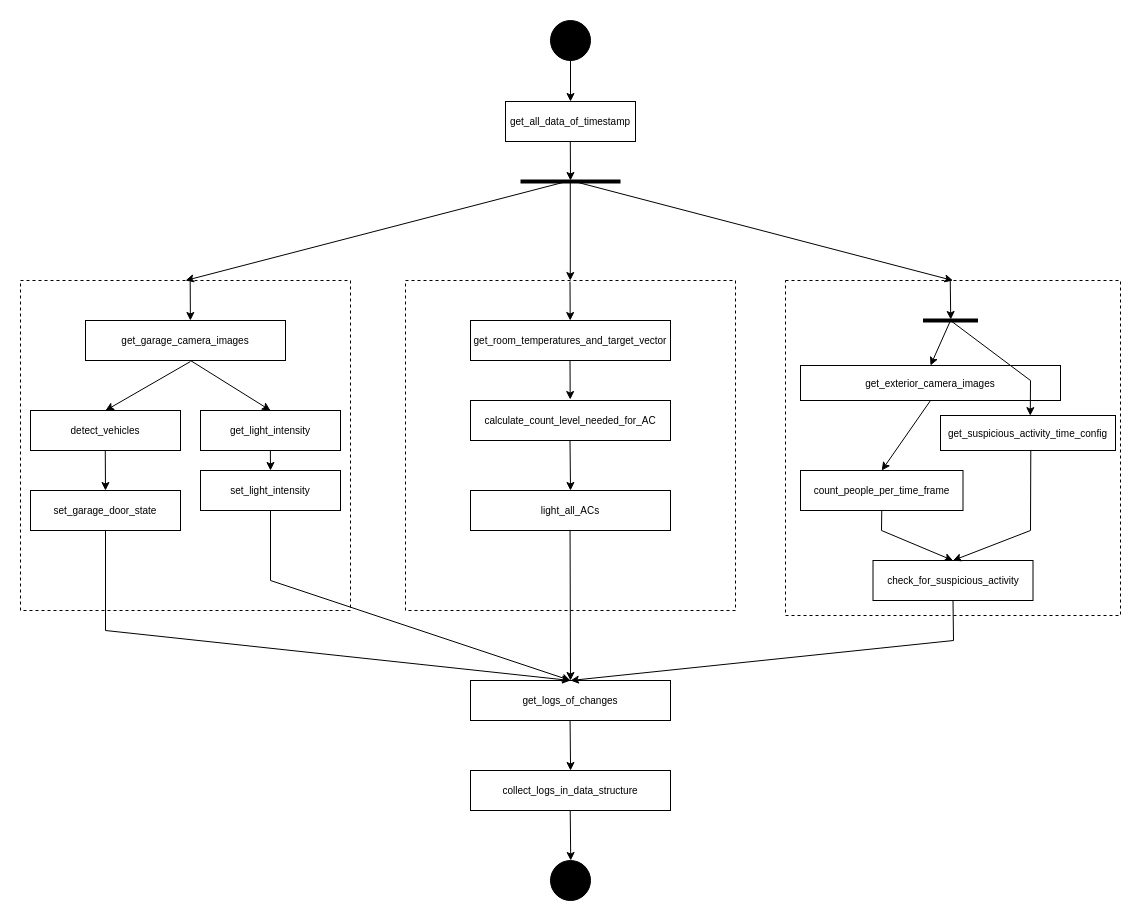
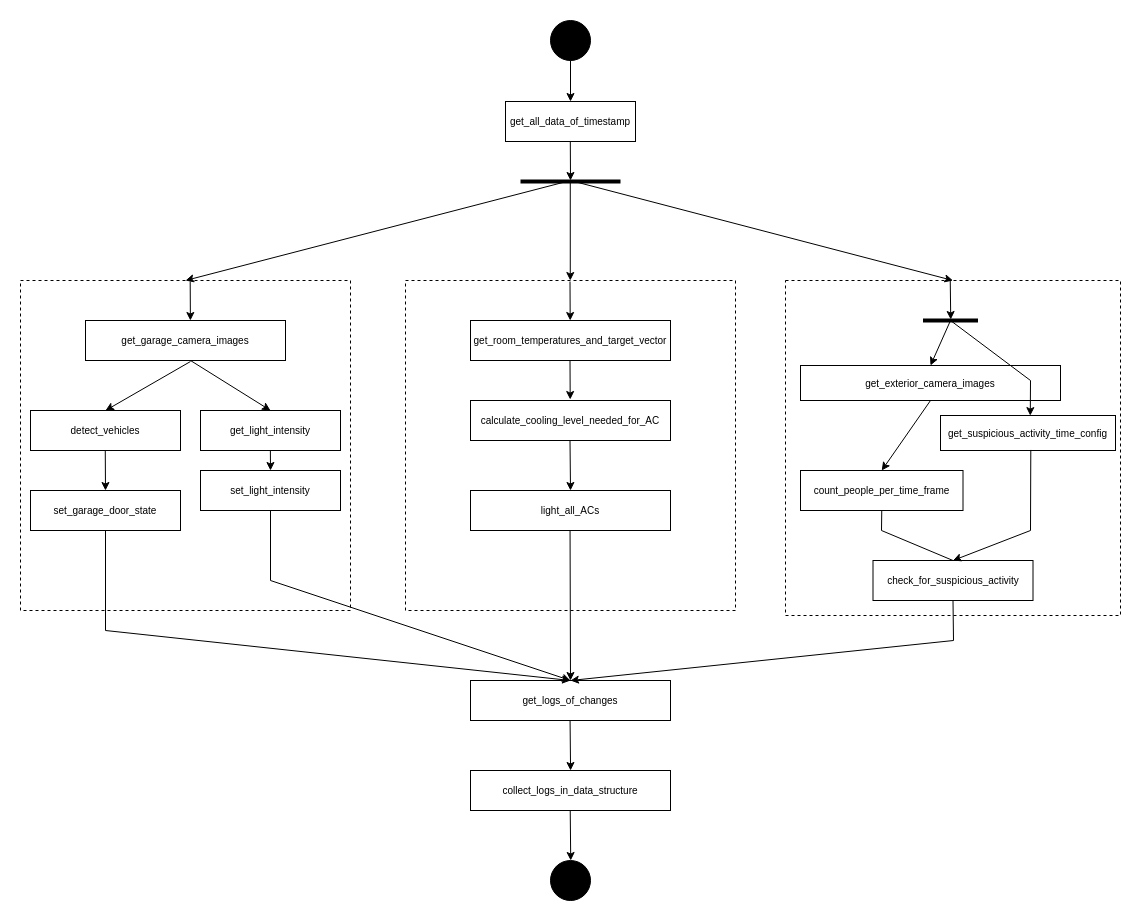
node "calculate_count_level_needed_for_AC": label "calculate_count_level_needed_for_AC" -> "calculate_cooling_level_needed_for_AC"
edge "count_people_per_time_frame" -> "check_for_suspicious_activity": arrowhead classic -> none
